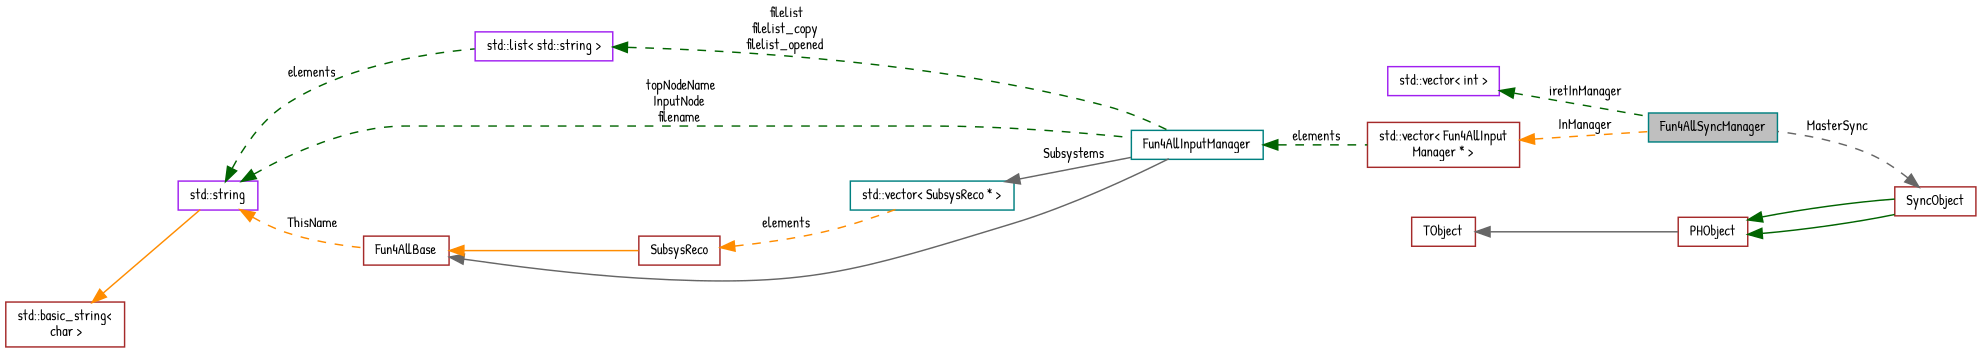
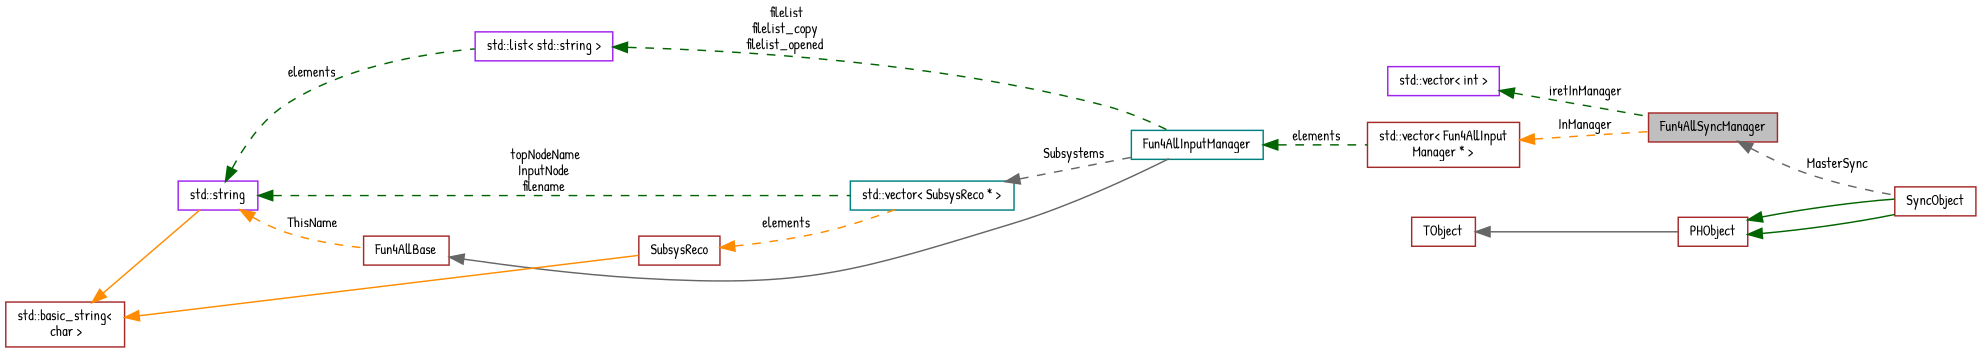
edge "Fun4AllInputManager" -> "std::string": now "std::vector< SubsysReco * >" -> "std::string"
node "Fun4AllSyncManager": color teal -> brown
edge "Fun4AllSyncManager" -> "SyncObject": reversed
edge "Fun4AllInputManager" -> "std::vector< SubsysReco * >": style solid -> dashed
edge "SubsysReco" -> "Fun4AllBase": now "SubsysReco" -> "std::basic_string< char >"
